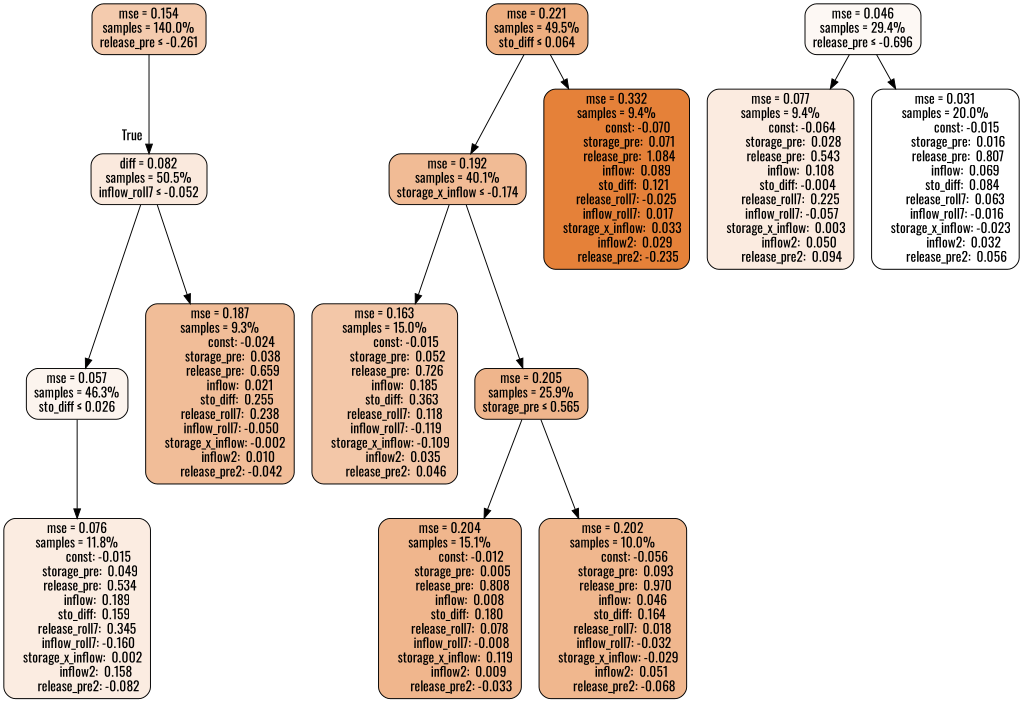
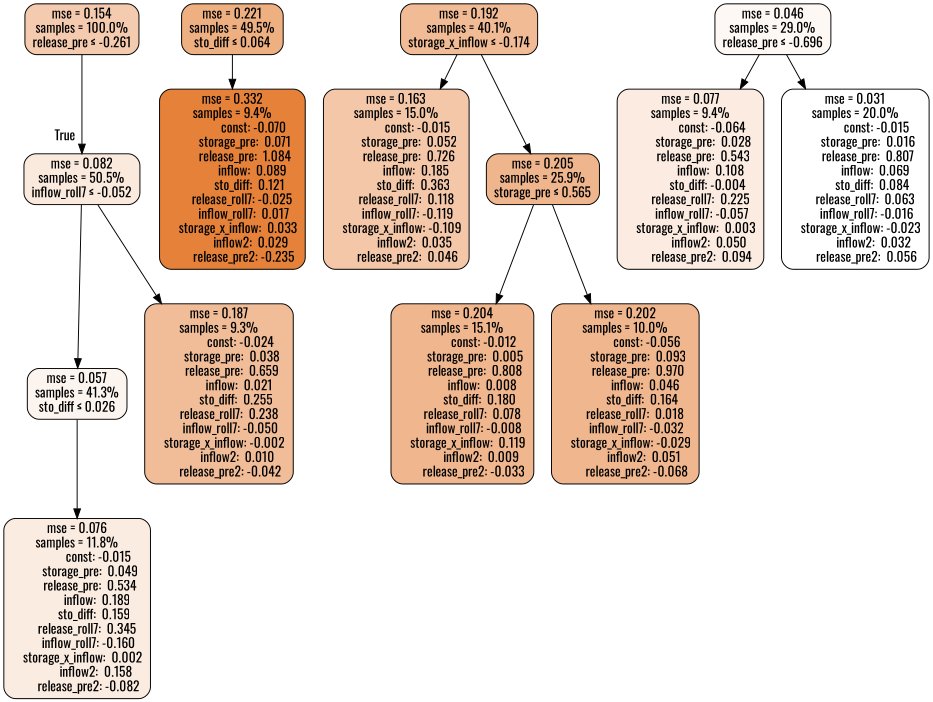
node "mse = 0.154 samples = 140.0% release_pre ≤ -0.261": label "mse = 0.154 samples = 140.0% release_pre ≤ -0.261" -> "mse = 0.154 samples = 100.0% release_pre ≤ -0.261"
node "mse = 0.046 samples = 29.4% release_pre ≤ -0.696": label "mse = 0.046 samples = 29.4% release_pre ≤ -0.696" -> "mse = 0.046 samples = 29.0% release_pre ≤ -0.696"
edge "mse = 0.221 samples = 49.5% sto_diff ≤ 0.064" -> "mse = 0.192 samples = 40.1% storage_x_inflow ≤ -0.174": removed
node "diff = 0.082 samples = 50.5% inflow_roll7 ≤ -0.052": label "diff = 0.082 samples = 50.5% inflow_roll7 ≤ -0.052" -> "mse = 0.082 samples = 50.5% inflow_roll7 ≤ -0.052"
node "mse = 0.057 samples = 46.3% sto_diff ≤ 0.026": label "mse = 0.057 samples = 46.3% sto_diff ≤ 0.026" -> "mse = 0.057 samples = 41.3% sto_diff ≤ 0.026"
